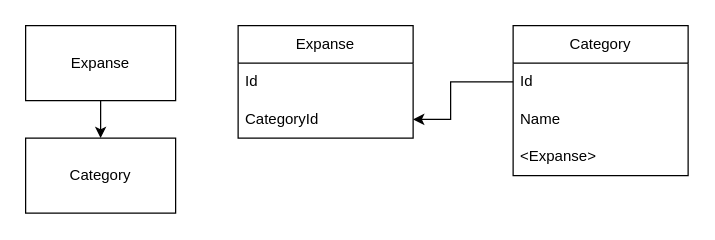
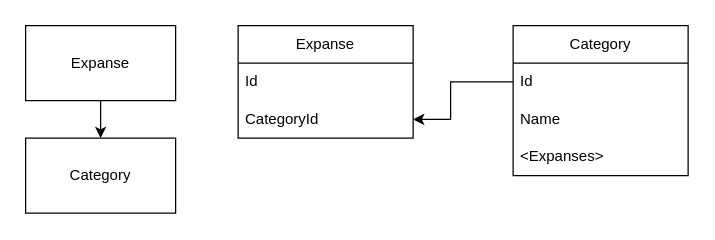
node "<Expanse>": label "<Expanse>" -> "<Expanses>"
